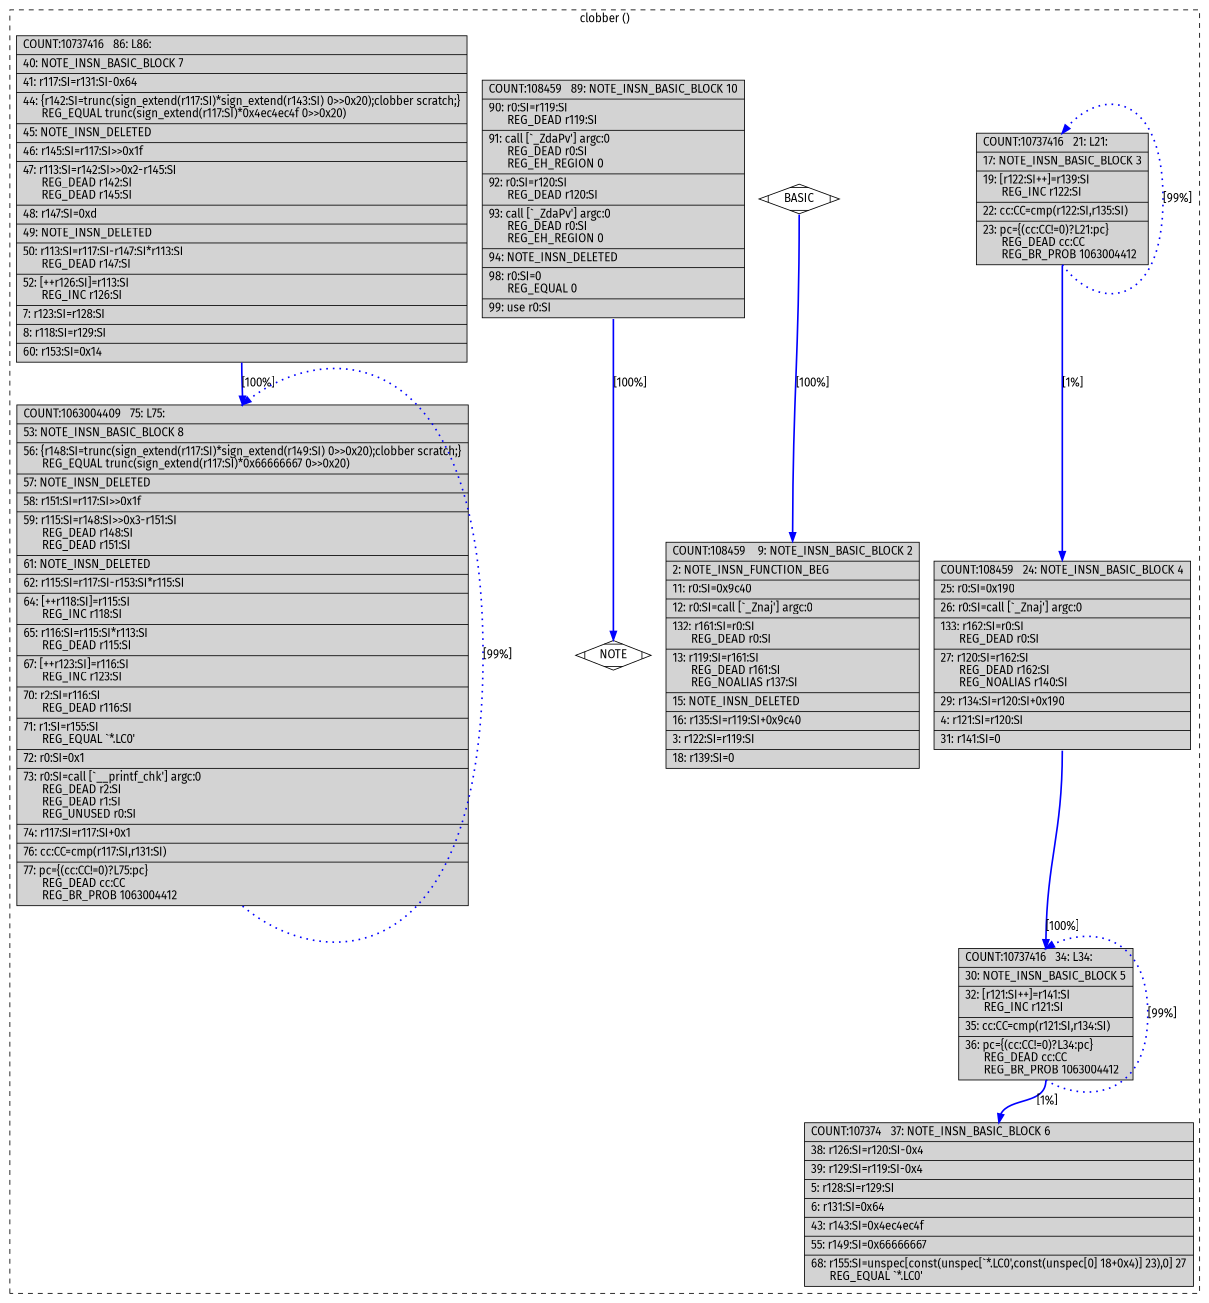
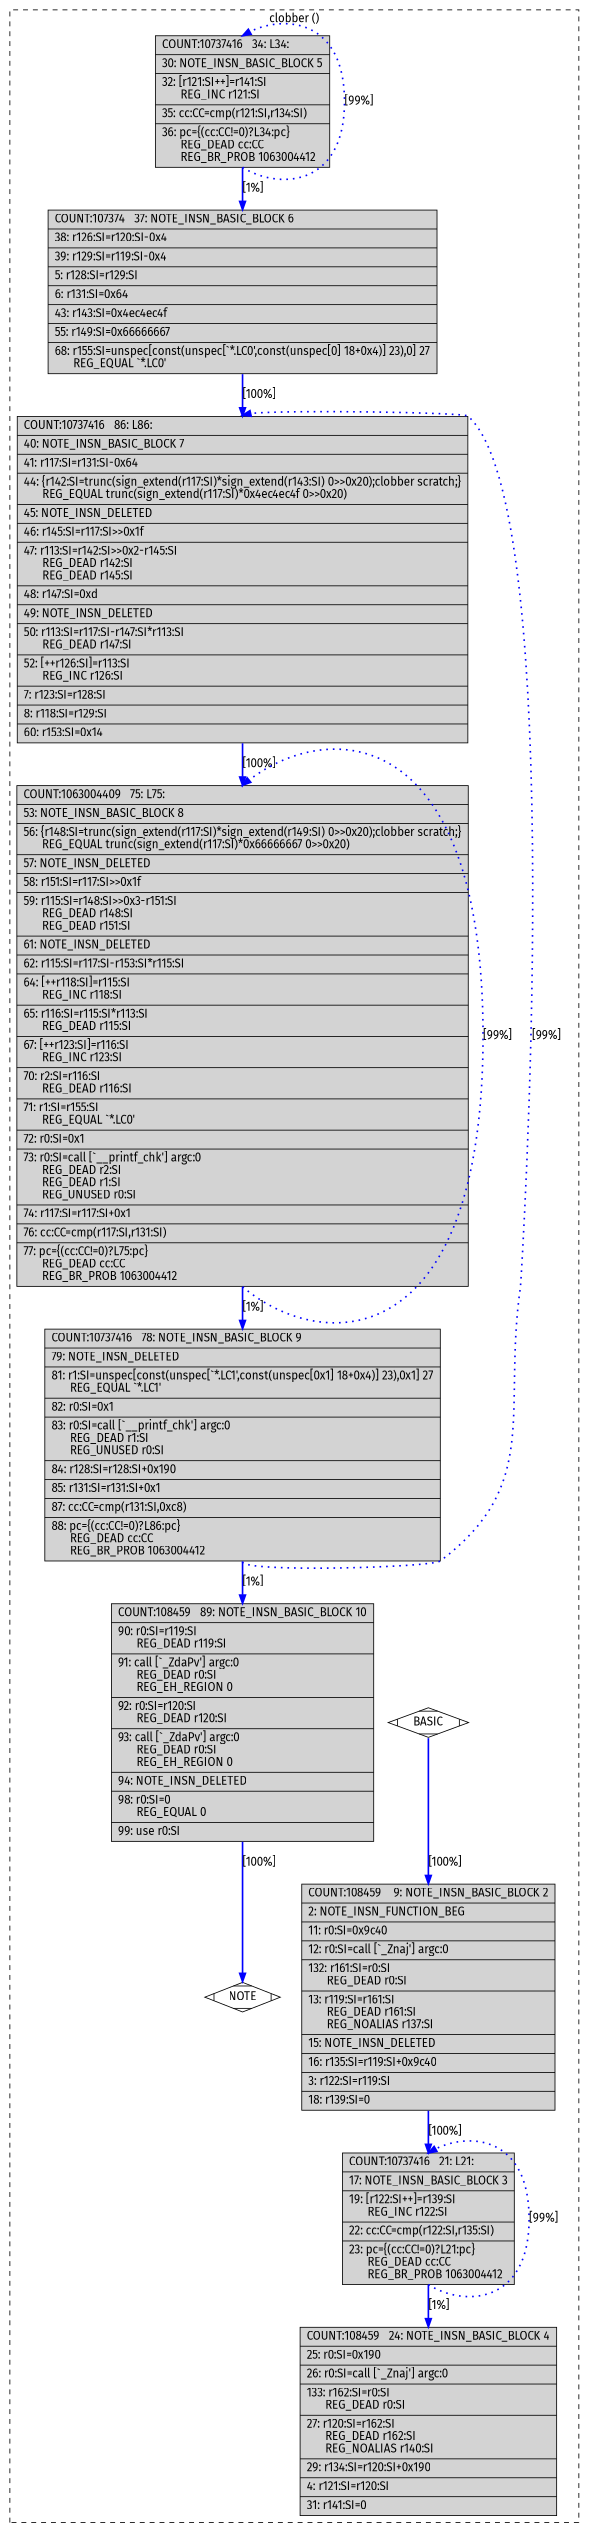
edge "COUNT:107374   37: NOTE_INSN_BASIC_BLOCK 6" -> "COUNT:10737416   86: L86:": added, label "[100%]"
edge "COUNT:108459   24: NOTE_INSN_BASIC_BLOCK 4" -> "COUNT:10737416   34: L34:": removed, label "[100%]"
node "COUNT:10737416   78: NOTE_INSN_BASIC_BLOCK 9": added
edge "COUNT:108459    9: NOTE_INSN_BASIC_BLOCK 2" -> "COUNT:10737416   21: L21:": added, label "[100%]"
